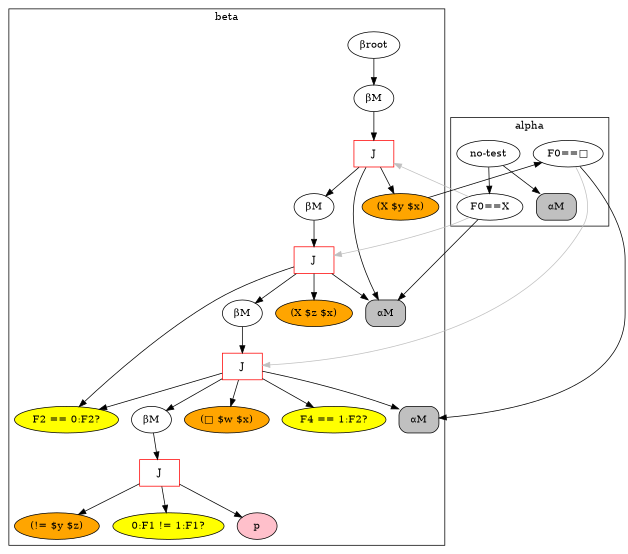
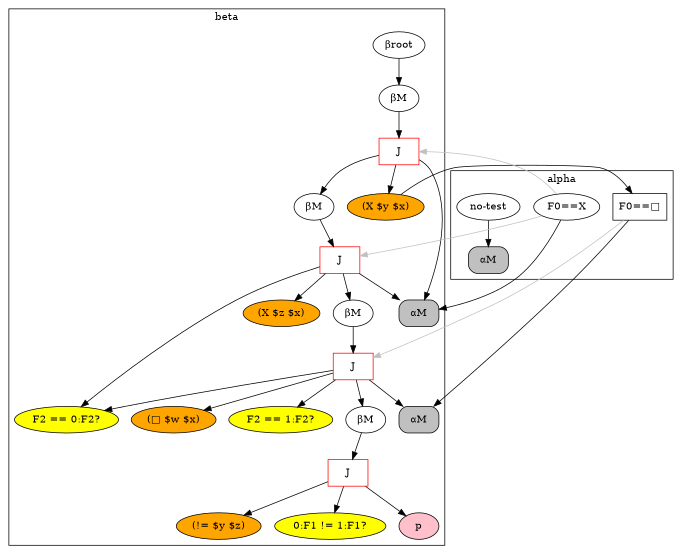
node "F0==□": shape ellipse -> box
edge "no-test" -> "F0==X": removed
node "F4 == 1:F2?": label "F4 == 1:F2?" -> "F2 == 1:F2?"
